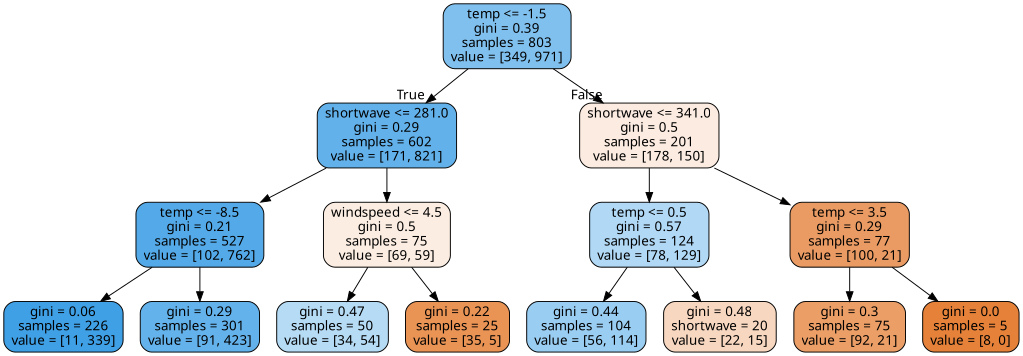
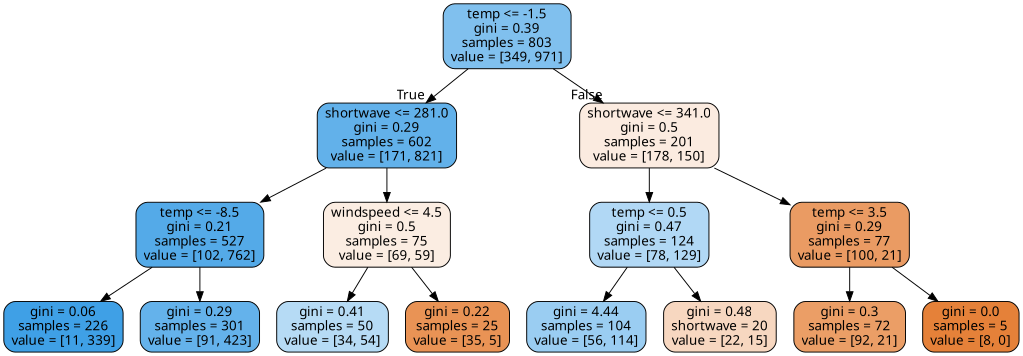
node "temp <= 0.5 gini = 0.57 samples = 124 value = [78, 129]": label "temp <= 0.5 gini = 0.57 samples = 124 value = [78, 129]" -> "temp <= 0.5 gini = 0.47 samples = 124 value = [78, 129]"
node "gini = 0.47 samples = 50 value = [34, 54]": label "gini = 0.47 samples = 50 value = [34, 54]" -> "gini = 0.41 samples = 50 value = [34, 54]"
node "gini = 0.44 samples = 104 value = [56, 114]": label "gini = 0.44 samples = 104 value = [56, 114]" -> "gini = 4.44 samples = 104 value = [56, 114]"
node "gini = 0.3 samples = 75 value = [92, 21]": label "gini = 0.3 samples = 75 value = [92, 21]" -> "gini = 0.3 samples = 72 value = [92, 21]"
